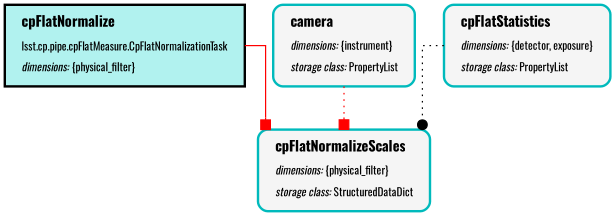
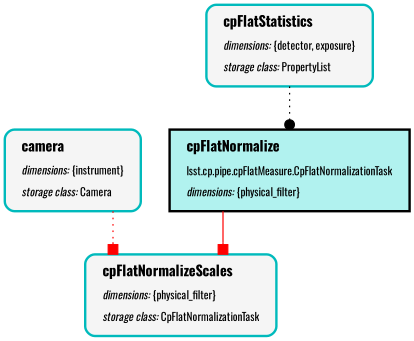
node "camera": text "PropertyList" -> "Camera"
edge "cpFlatStatistics" -> "cpFlatNormalizeScales": now "cpFlatStatistics" -> "cpFlatNormalize"
node "cpFlatNormalizeScales": text "StructuredDataDict" -> "CpFlatNormalizationTask"
